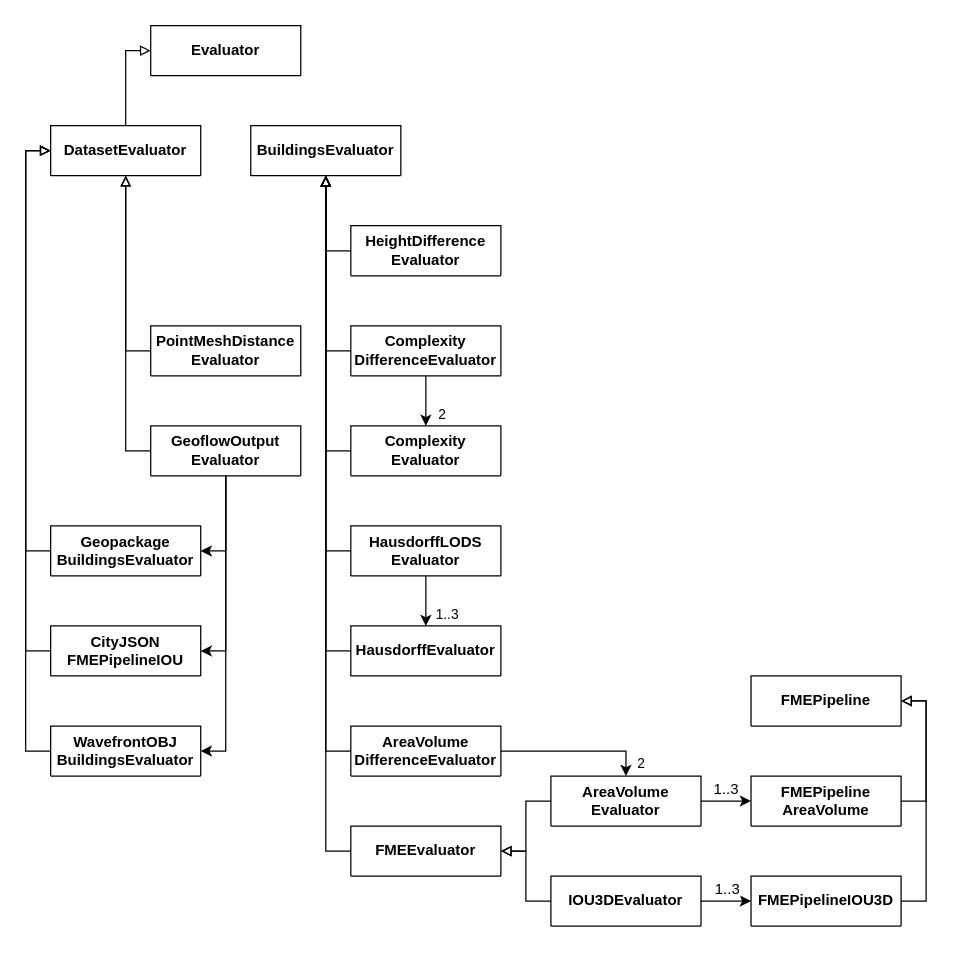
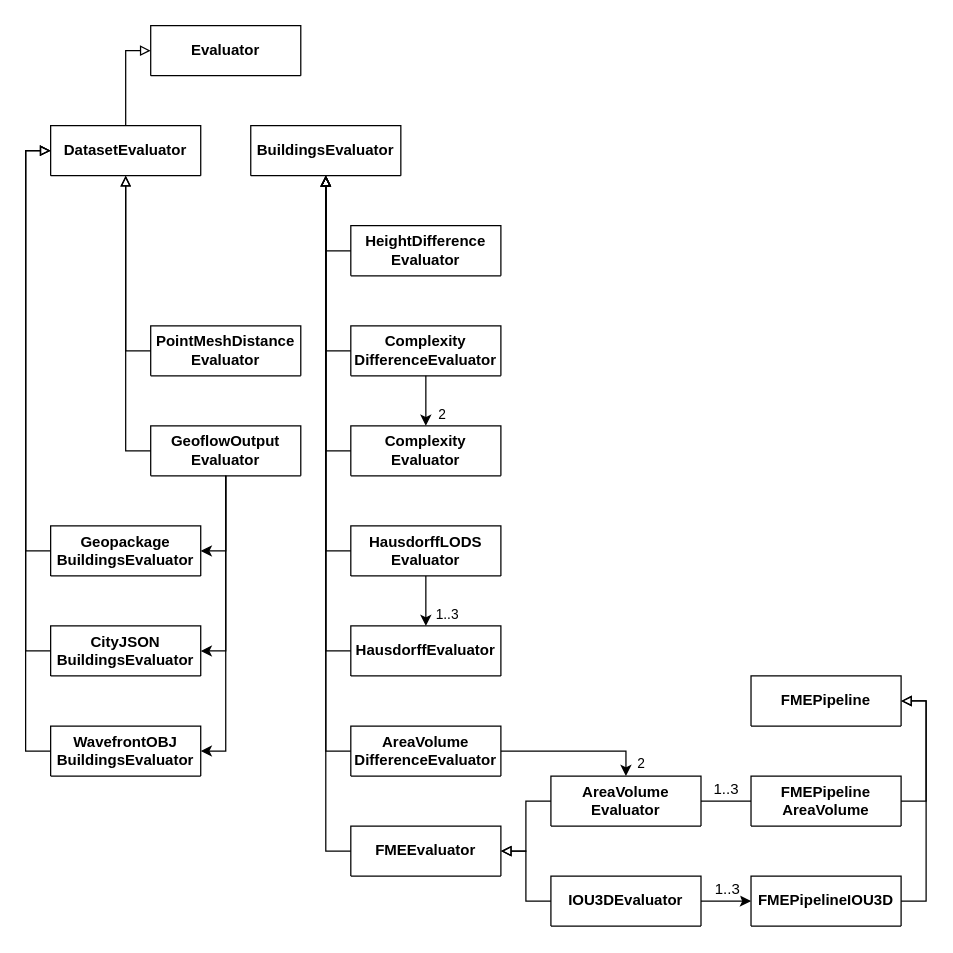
node "CityJSON FMEPipelineIOU": label "CityJSON FMEPipelineIOU" -> "CityJSON BuildingsEvaluator"
edge "AreaVolume Evaluator" -> "FMEPipeline AreaVolume": arrowhead classic -> none
